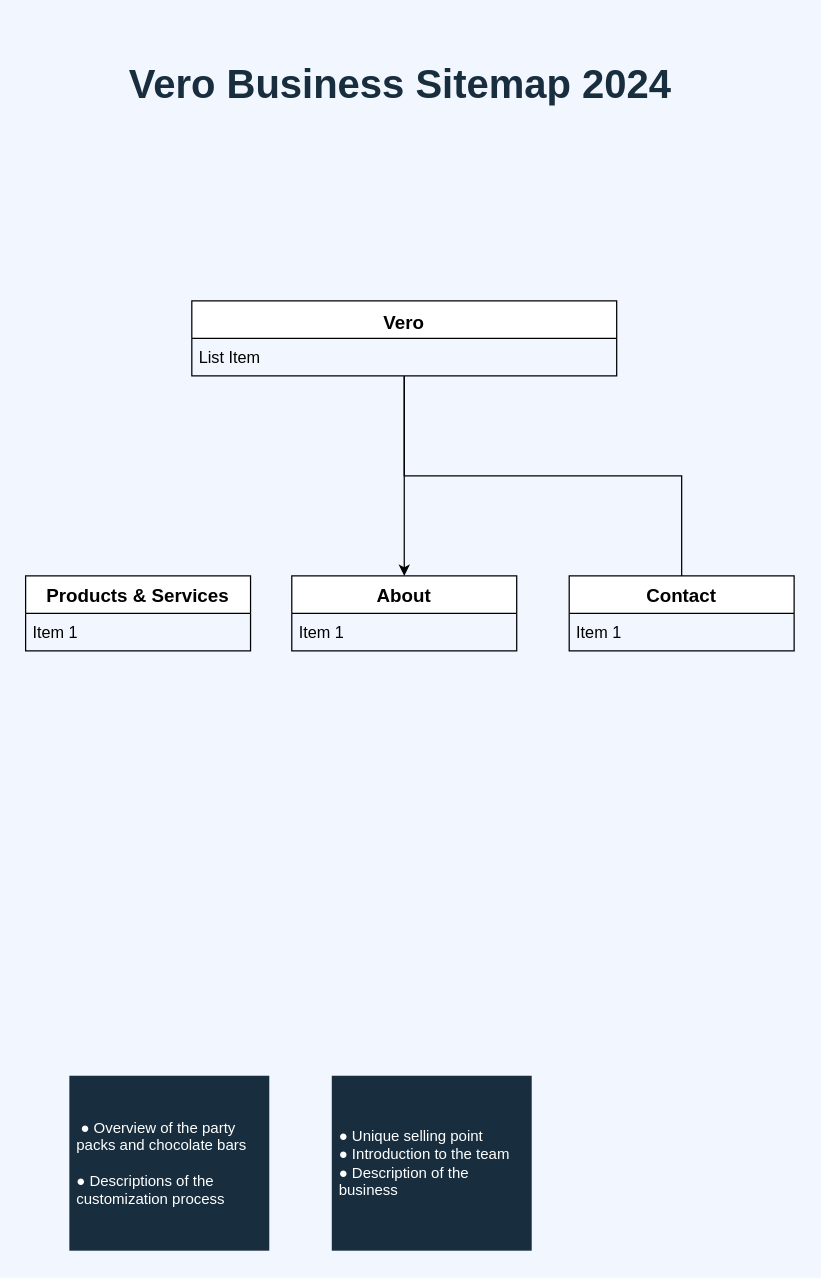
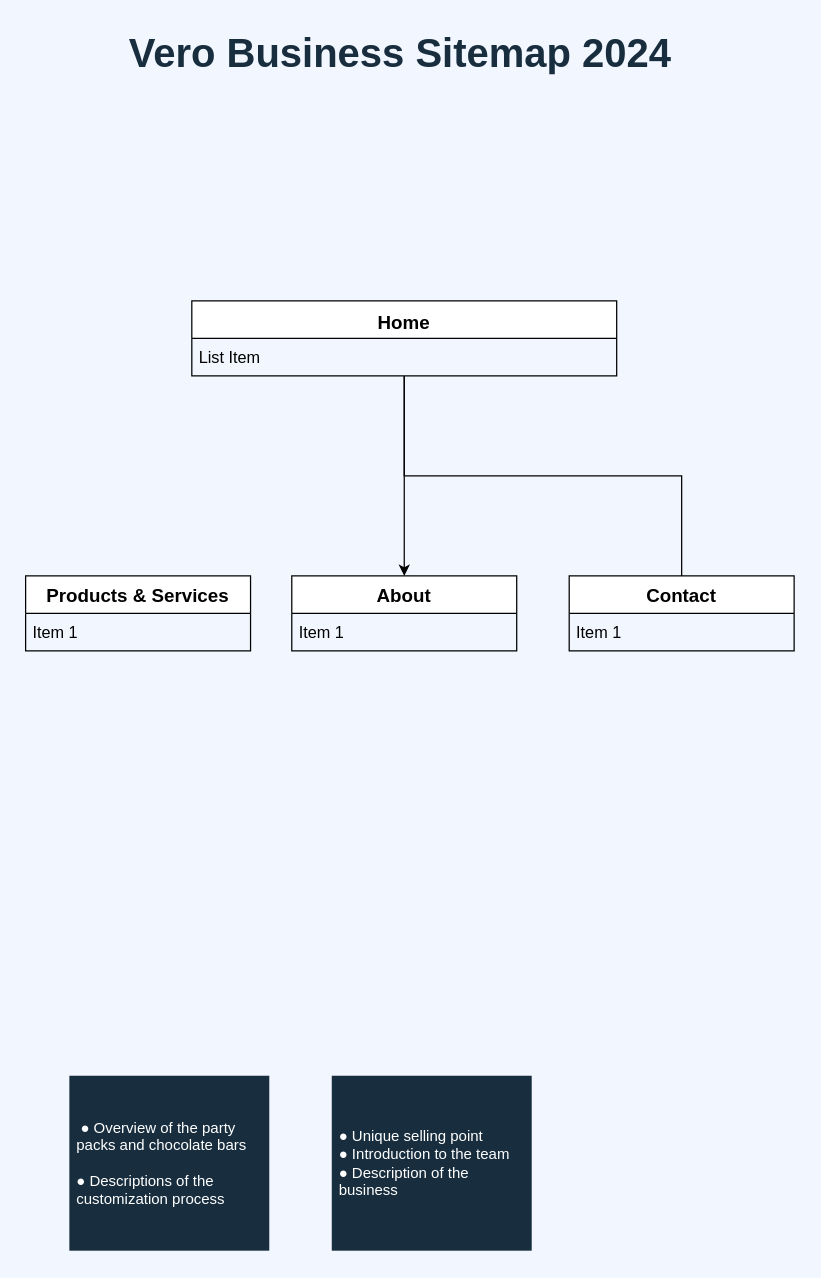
node "Vero Business Sitemap 2024": moved (401, 82) -> (401, 51)
node "Vero": label "Vero" -> "Home"
